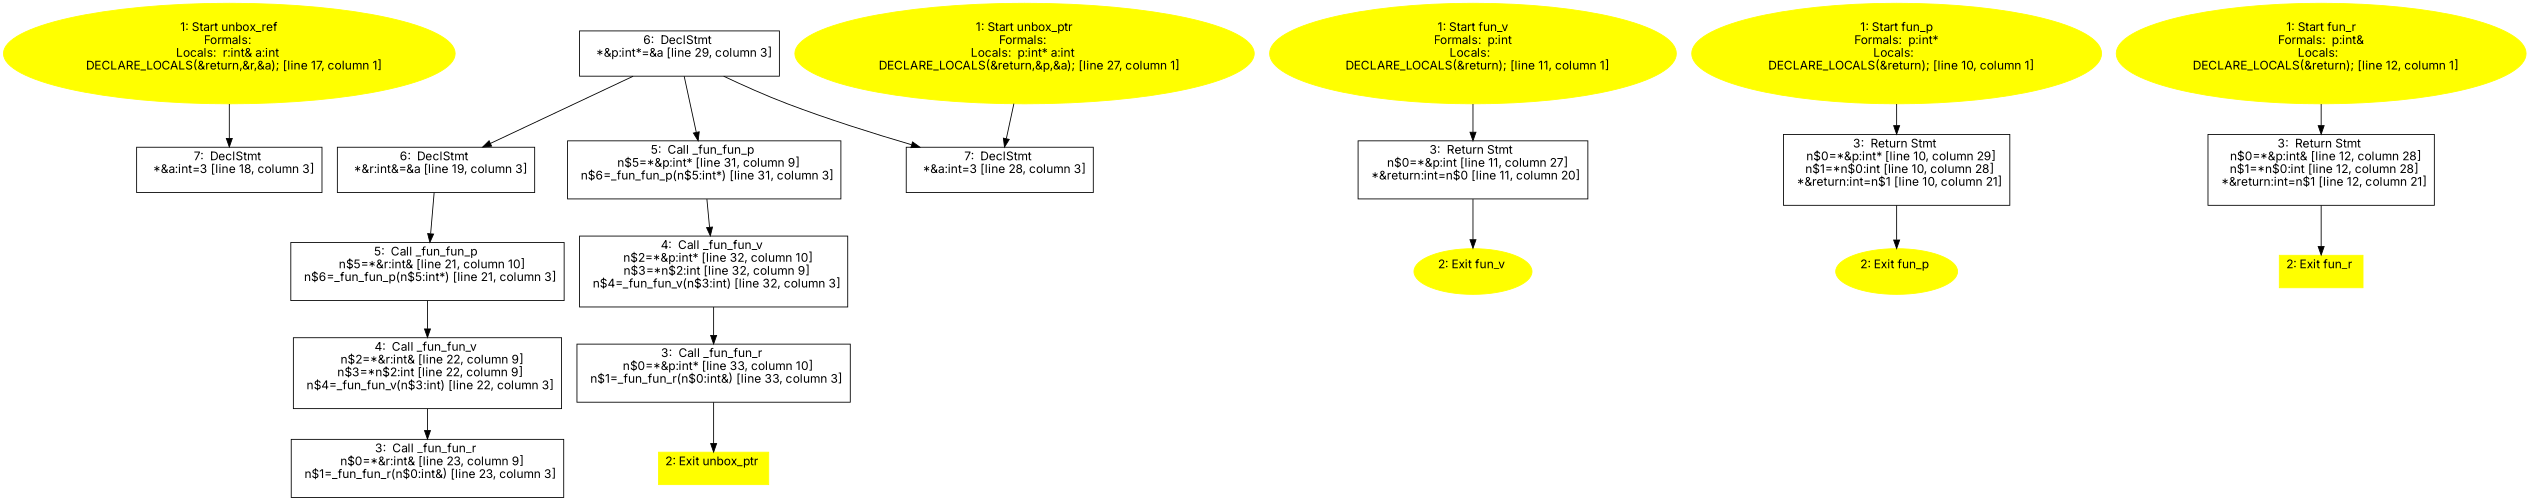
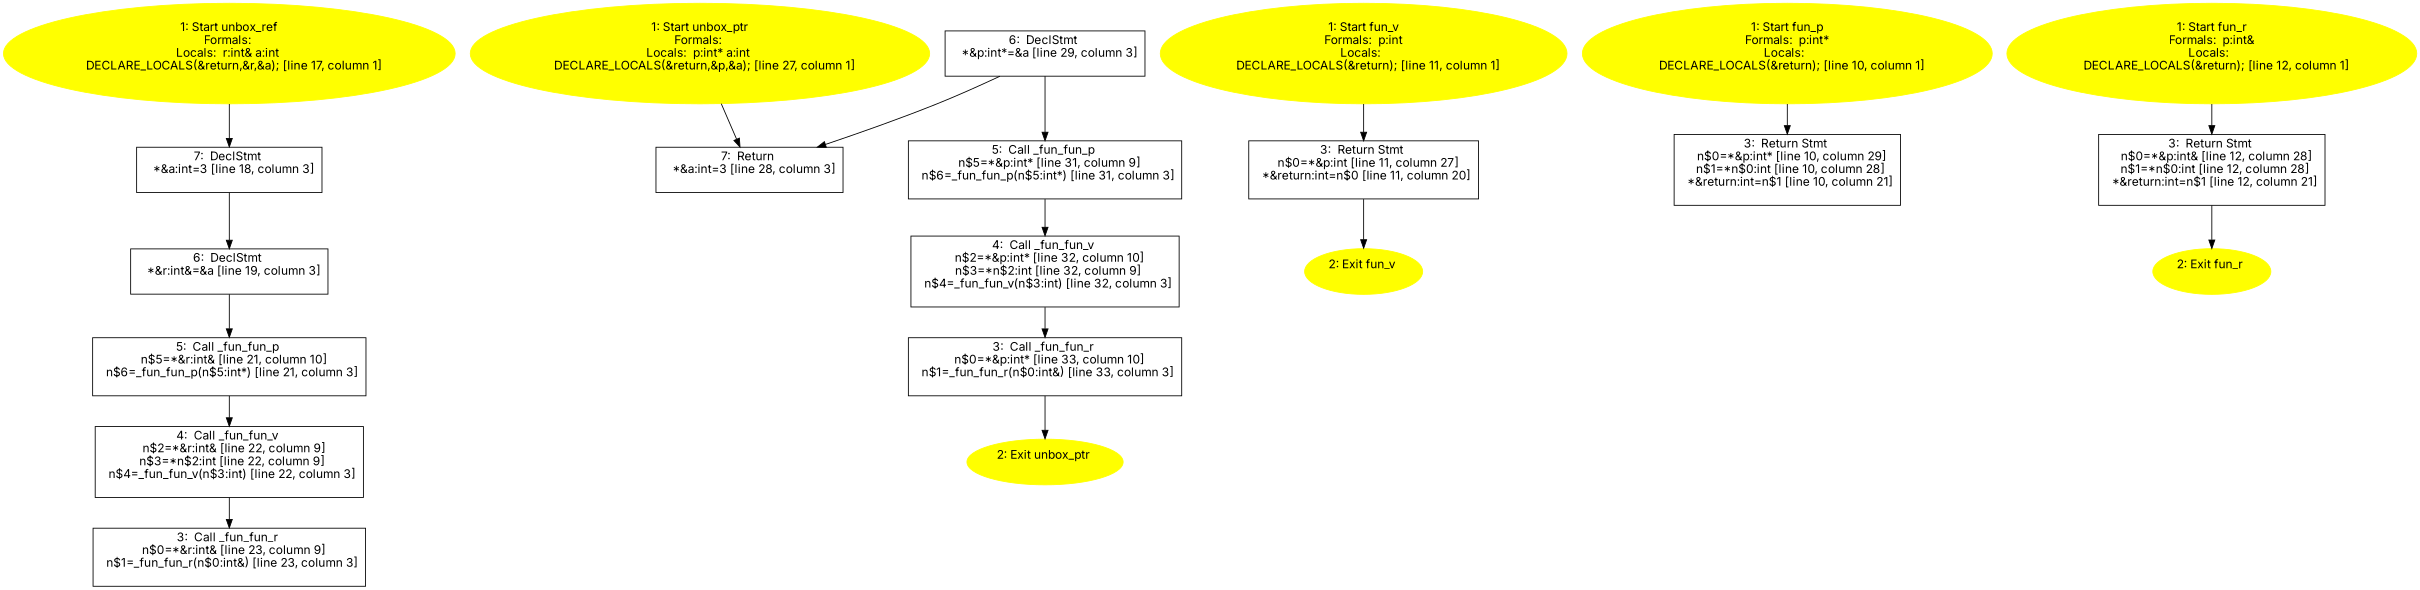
edge "6:  DeclStmt *&p:int*=&a [line 29, column 3]" -> "6:  DeclStmt *&r:int&=&a [line 19, column 3]": now "7:  DeclStmt *&a:int=3 [line 18, column 3]" -> "6:  DeclStmt *&r:int&=&a [line 19, column 3]"
node "7:  DeclStmt *&a:int=3 [line 28, column 3]": label "7:  DeclStmt *&a:int=3 [line 28, column 3]" -> "7:  Return *&a:int=3 [line 28, column 3]"
node "2: Exit fun_p": removed
node "2: Exit fun_r": shape box -> ellipse
node "2: Exit unbox_ptr": shape box -> ellipse
